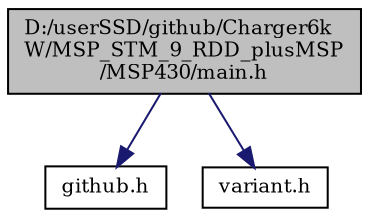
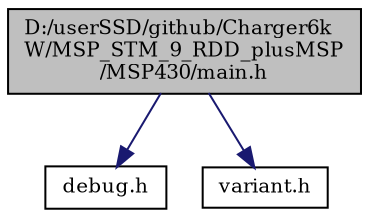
node "github.h": label "github.h" -> "debug.h"
